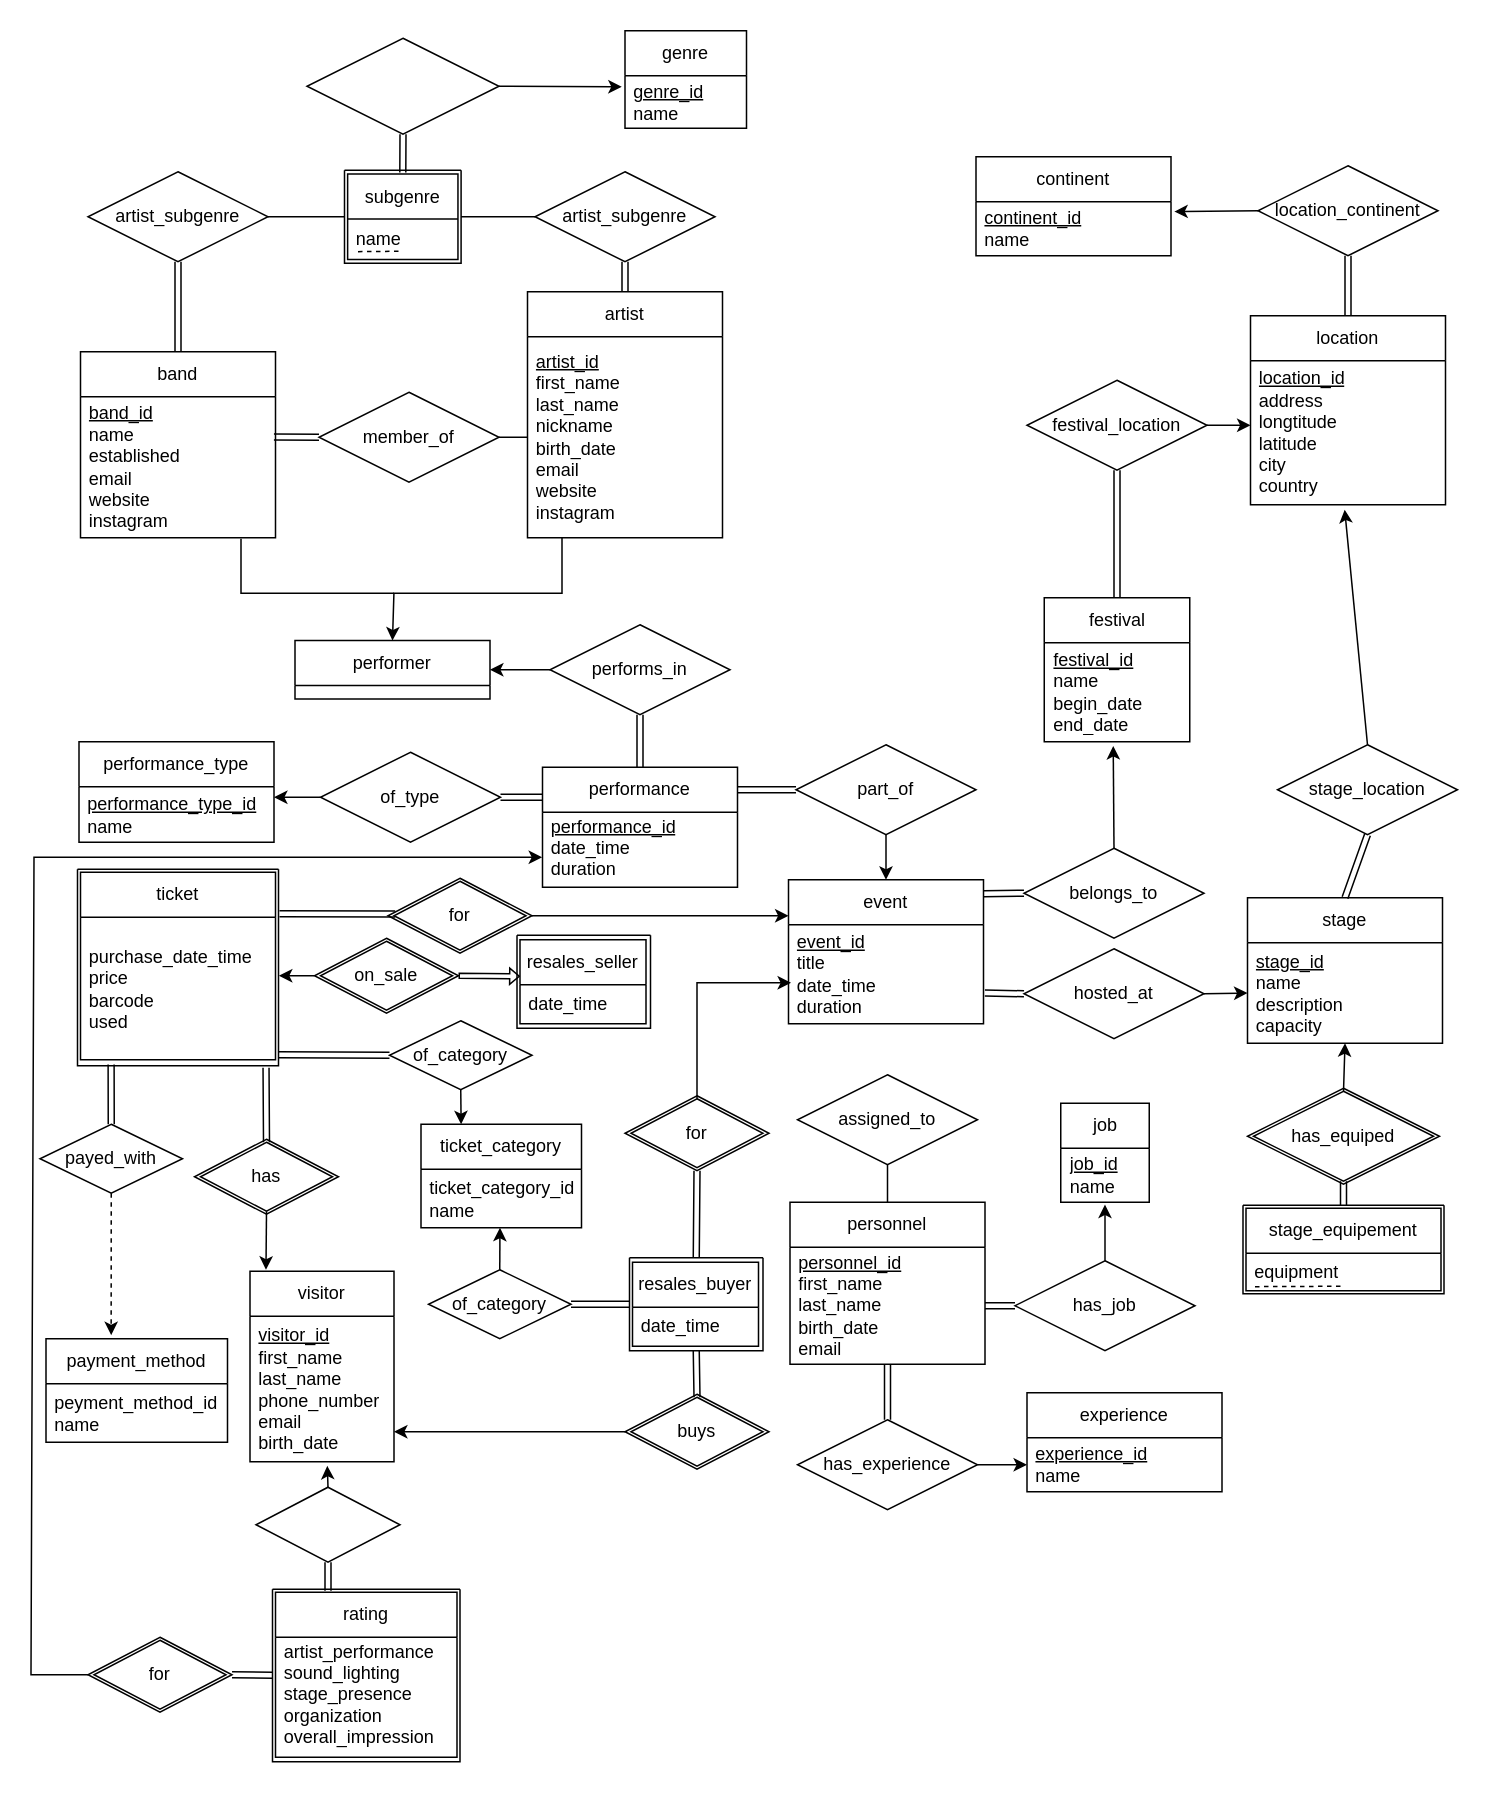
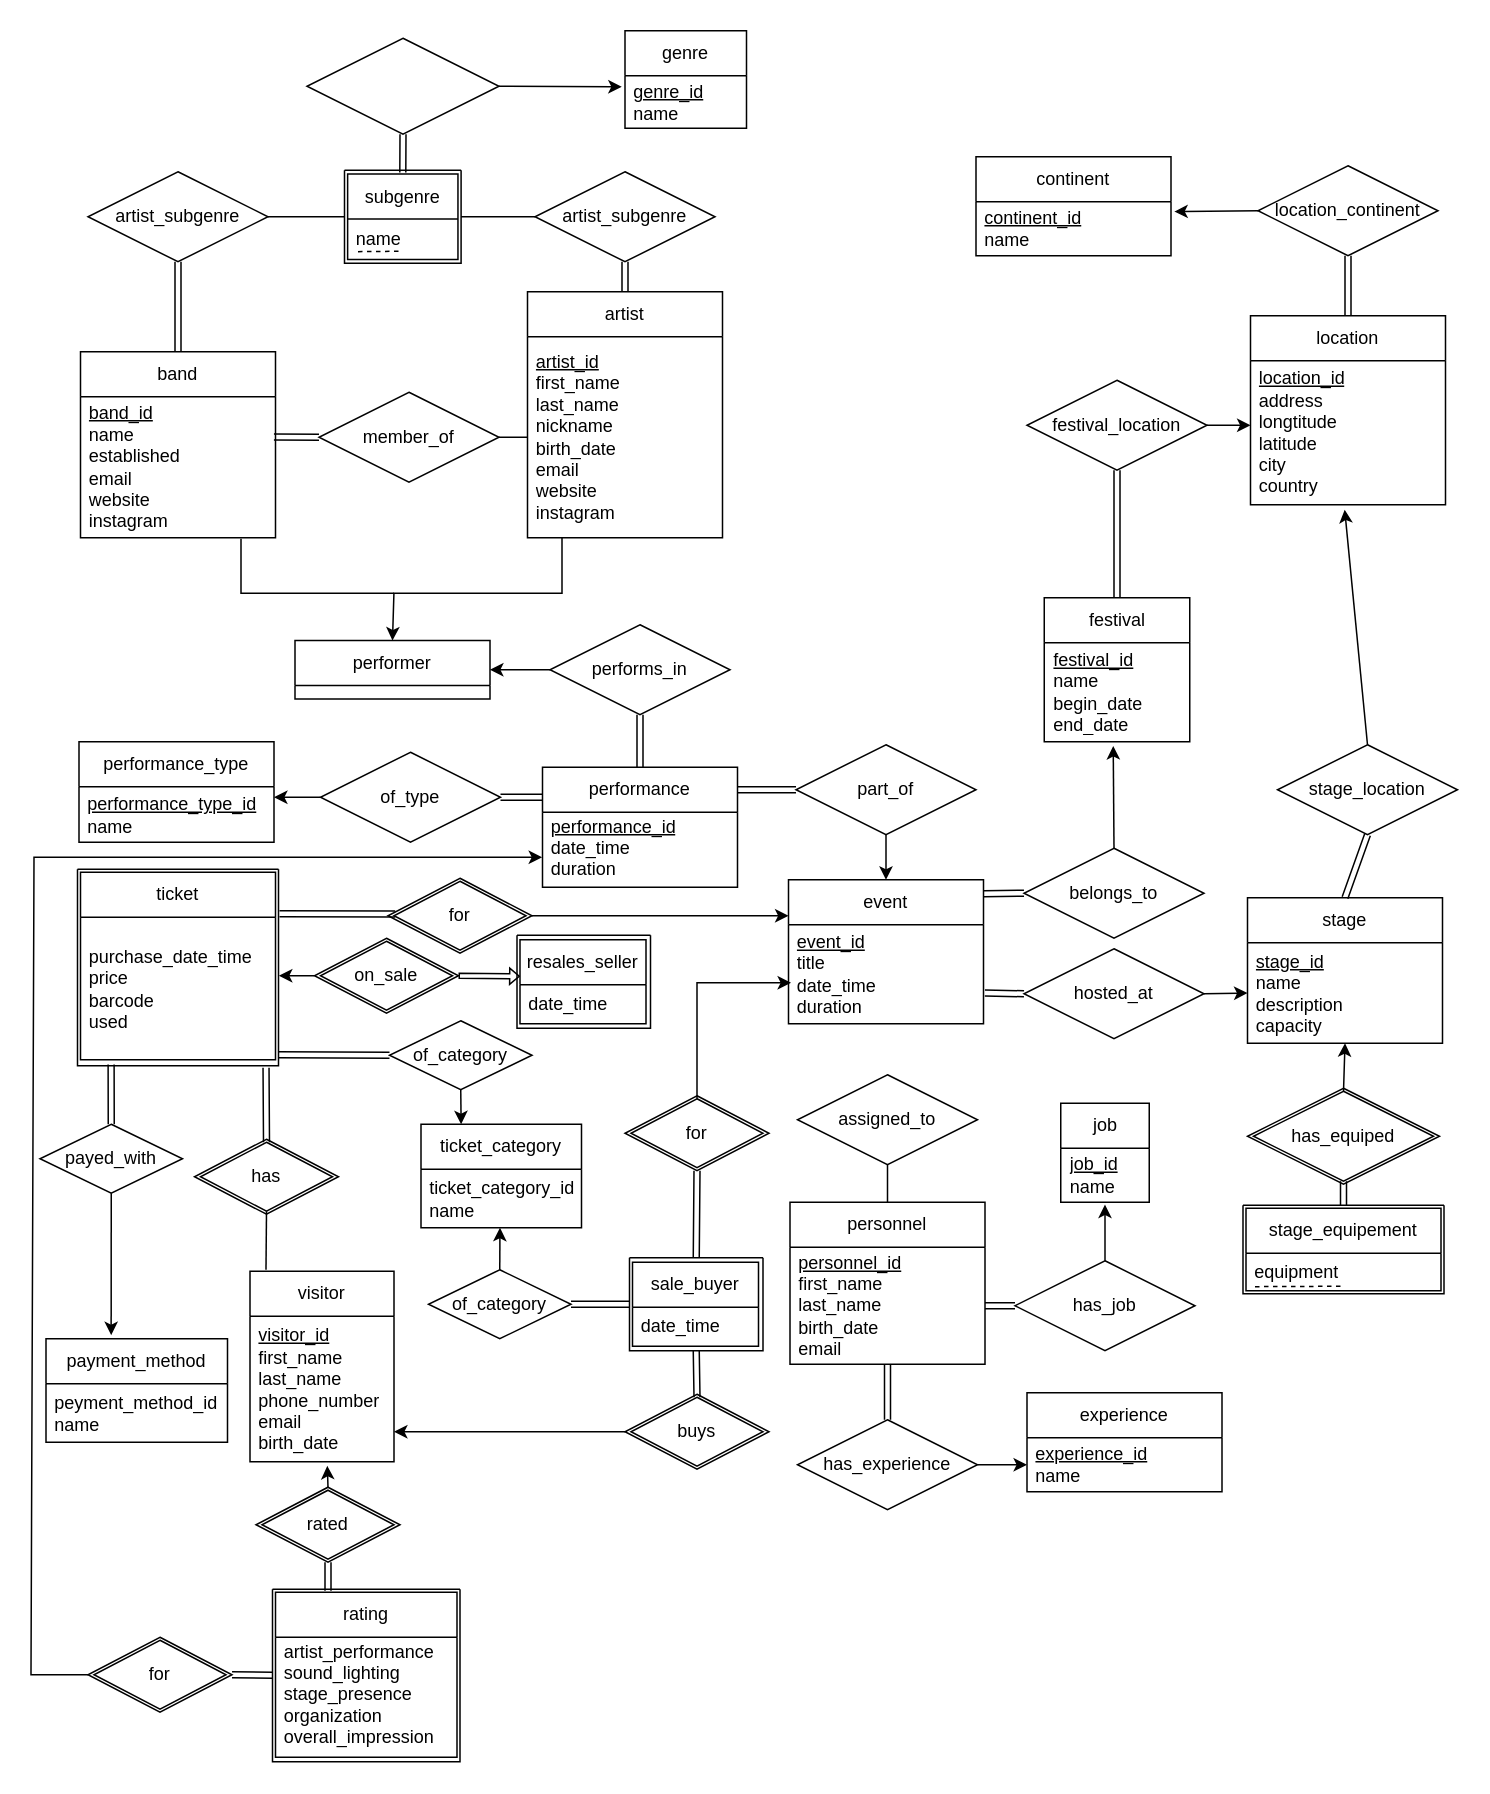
edge "has" -> "visitor": arrowhead classic -> none
edge "payed_with" -> "payment_method": style dashed -> solid
node "resales_buyer": label "resales_buyer" -> "sale_buyer"
node "rated": added
